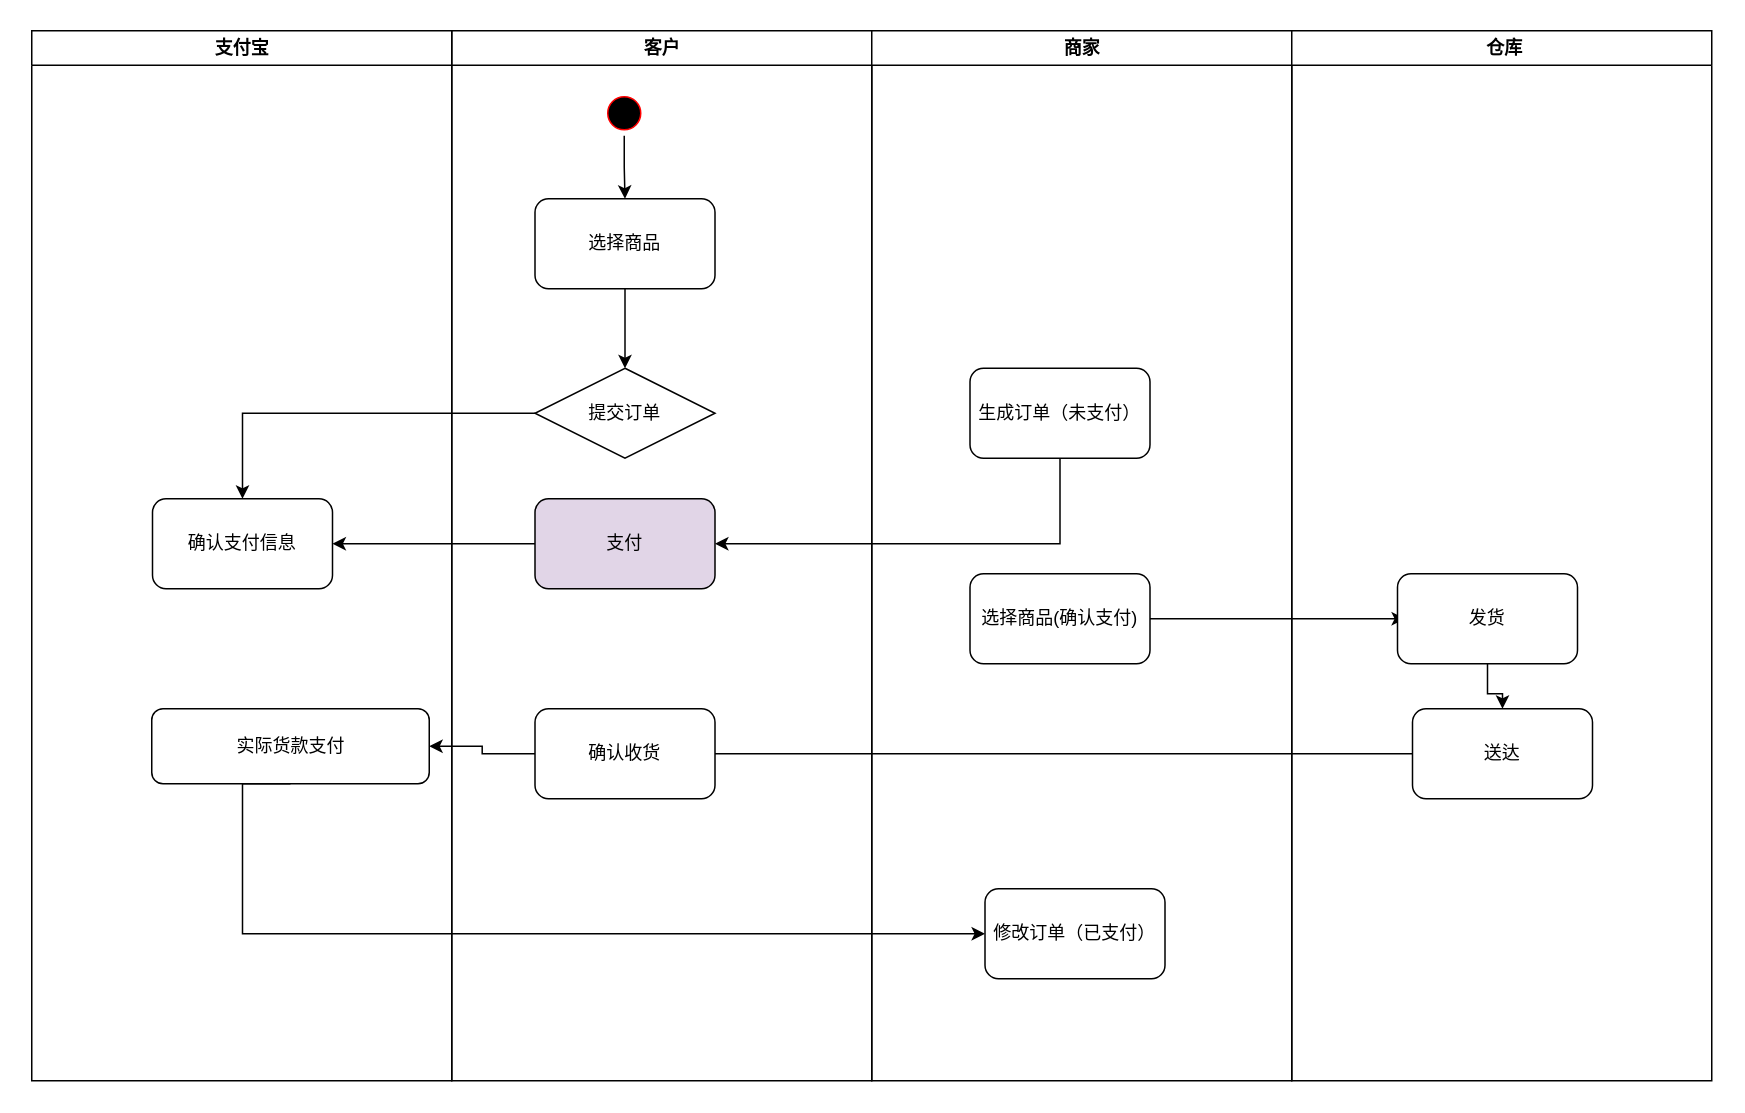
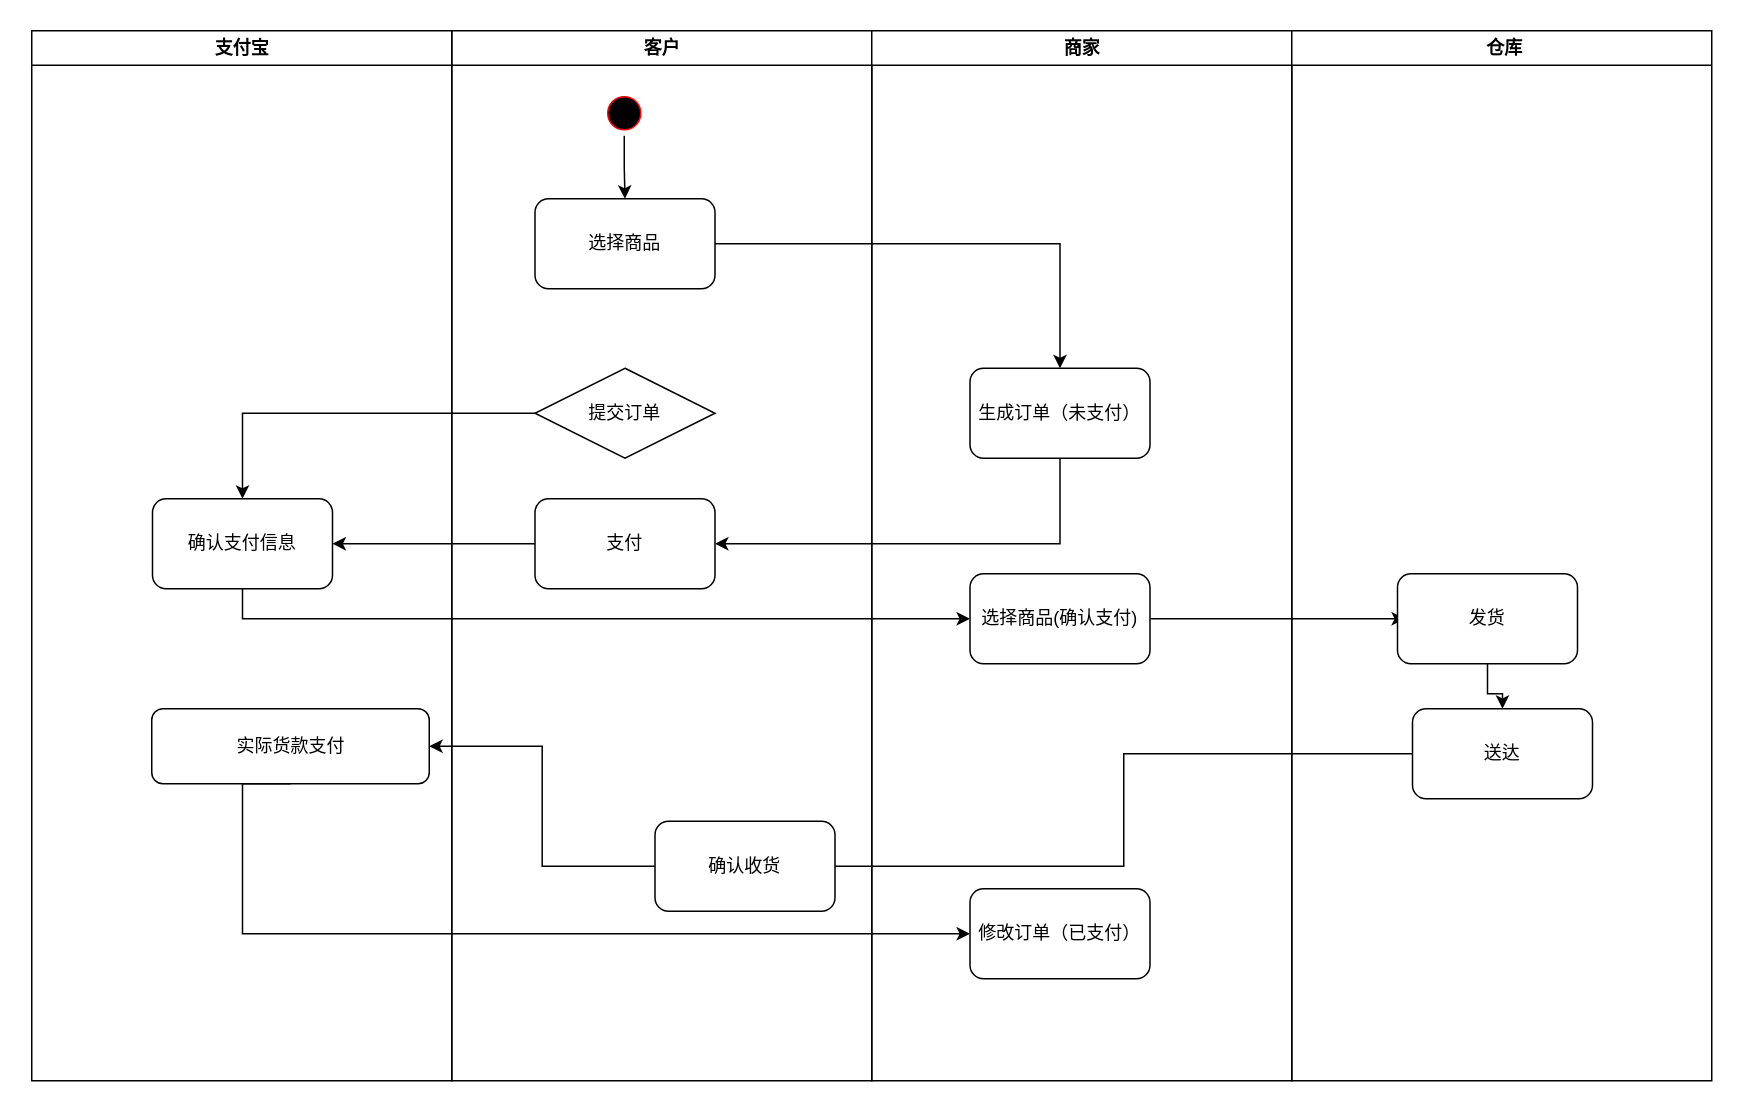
edge "选择商品" -> "提交订单": now "选择商品" -> "生成订单（未支付）"
node "支付": fillcolor #e1d5e7 -> #ffffff
edge "确认支付信息" -> "选择商品(确认支付)": added
node "确认收货": moved (625, 754) -> (745, 866)
node "修改订单（已支付）": moved (1075, 934) -> (1060, 934)
